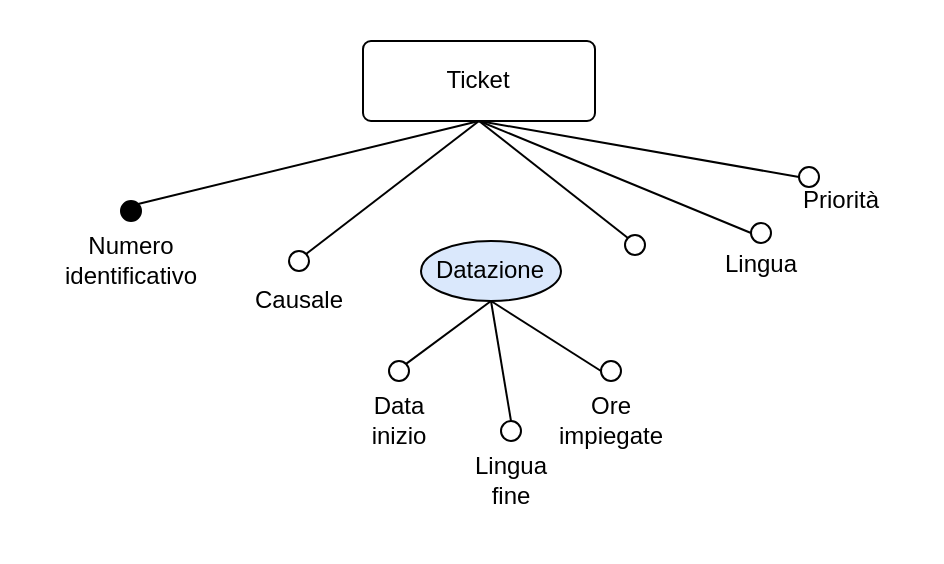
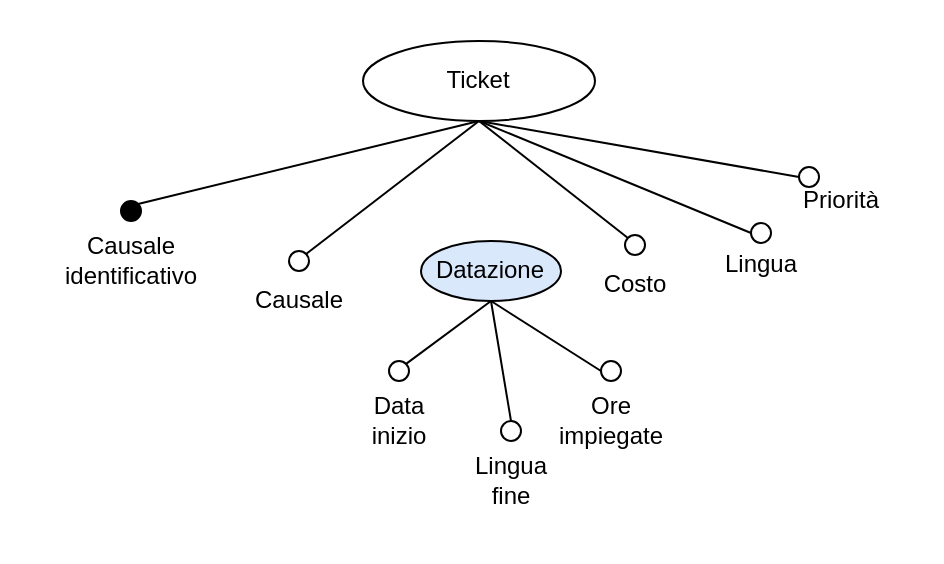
node "Ticket": shape rounded rectangle -> ellipse
node "Numero identificativo": label "Numero identificativo" -> "Causale identificativo"
node "Costo": added
